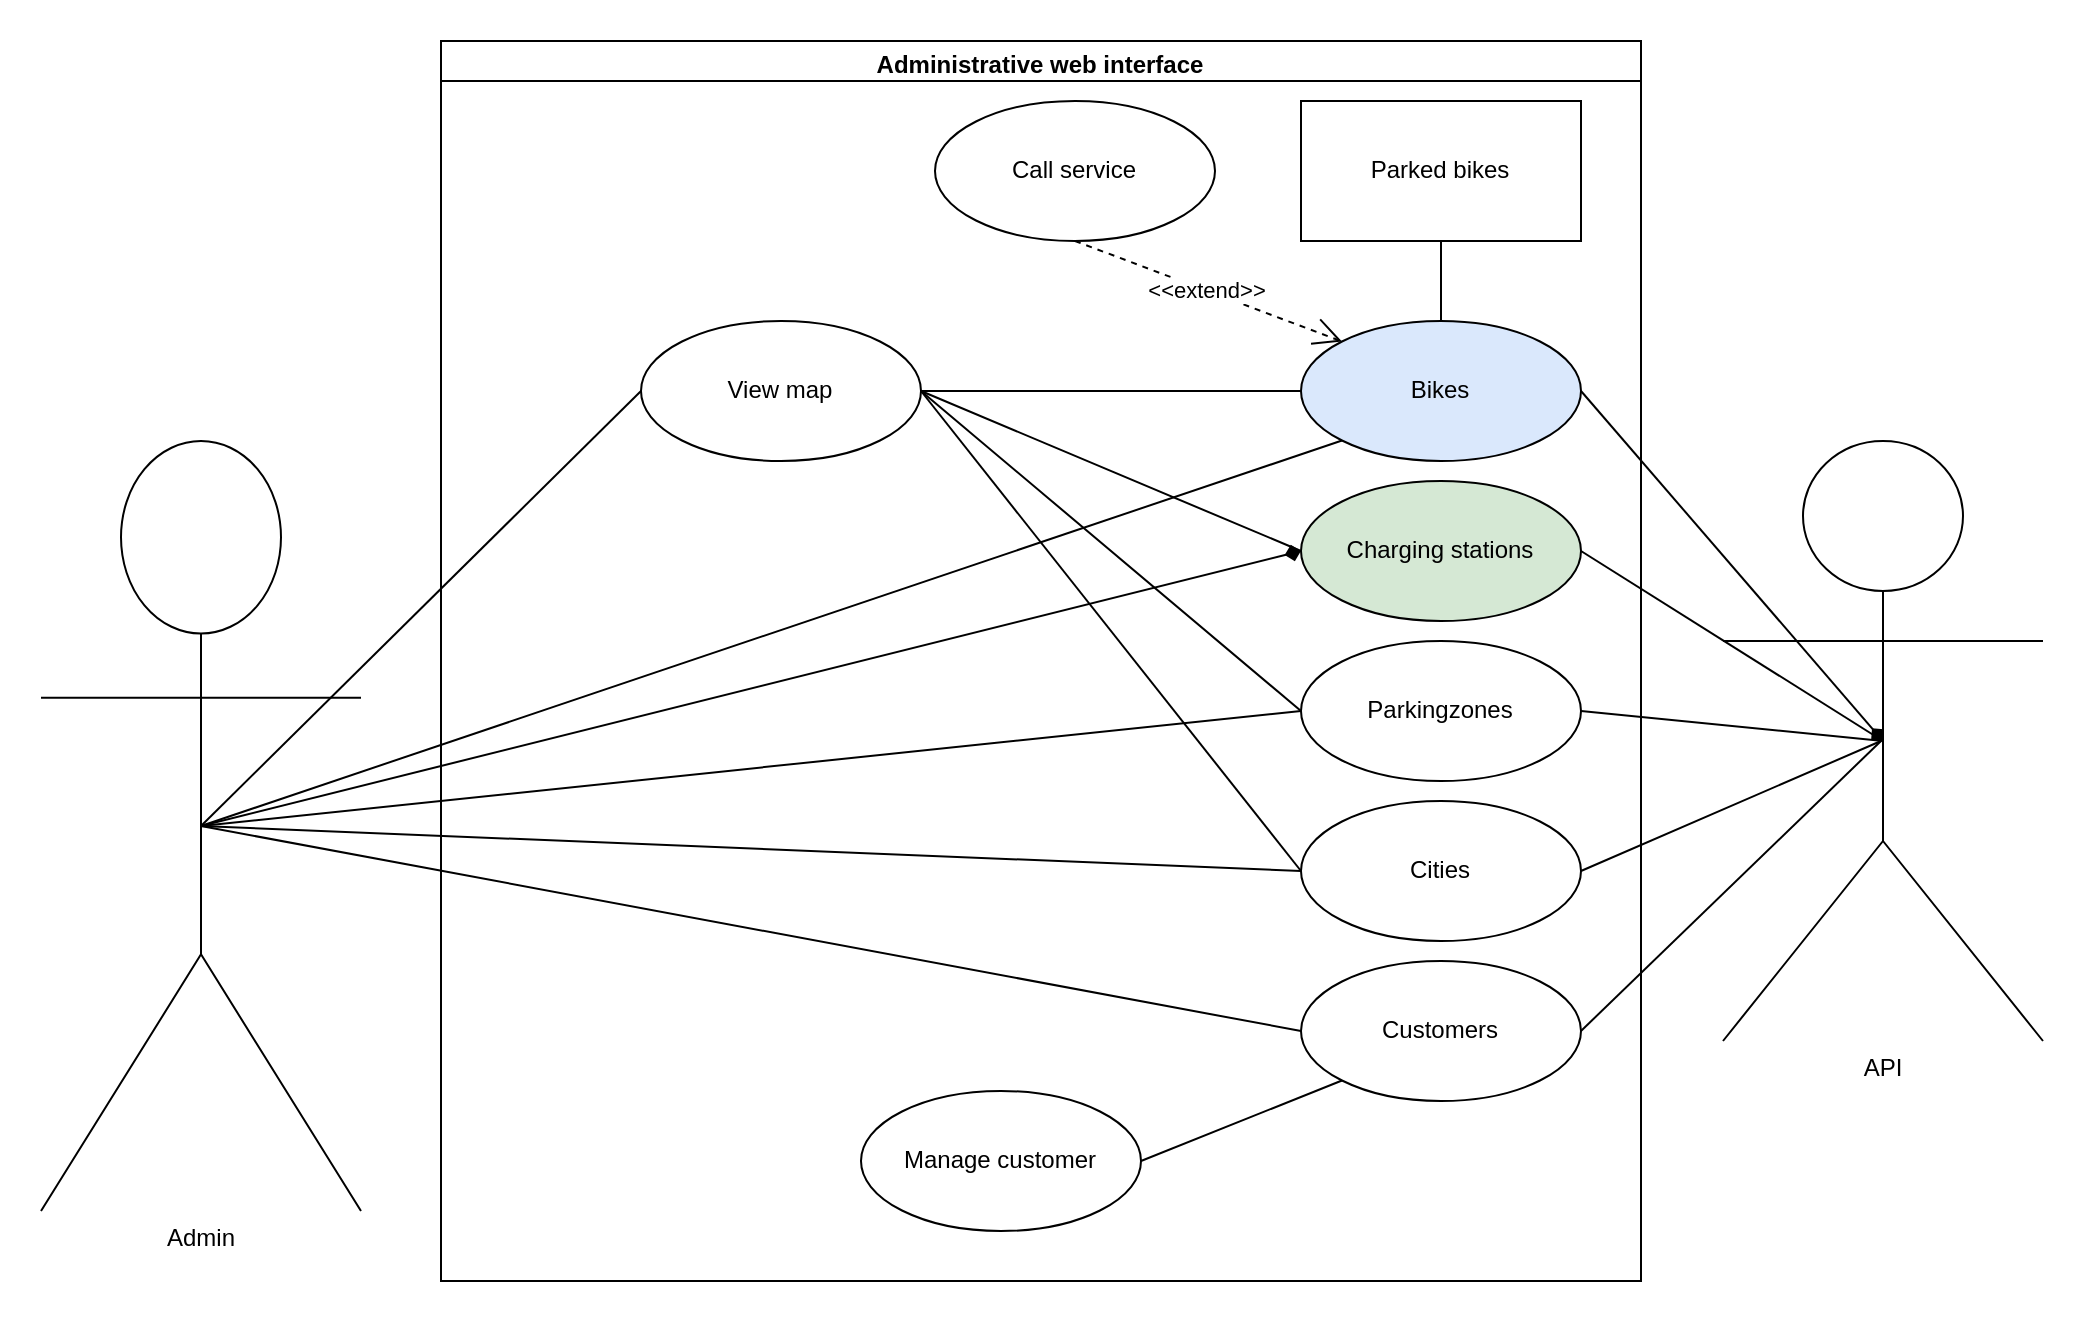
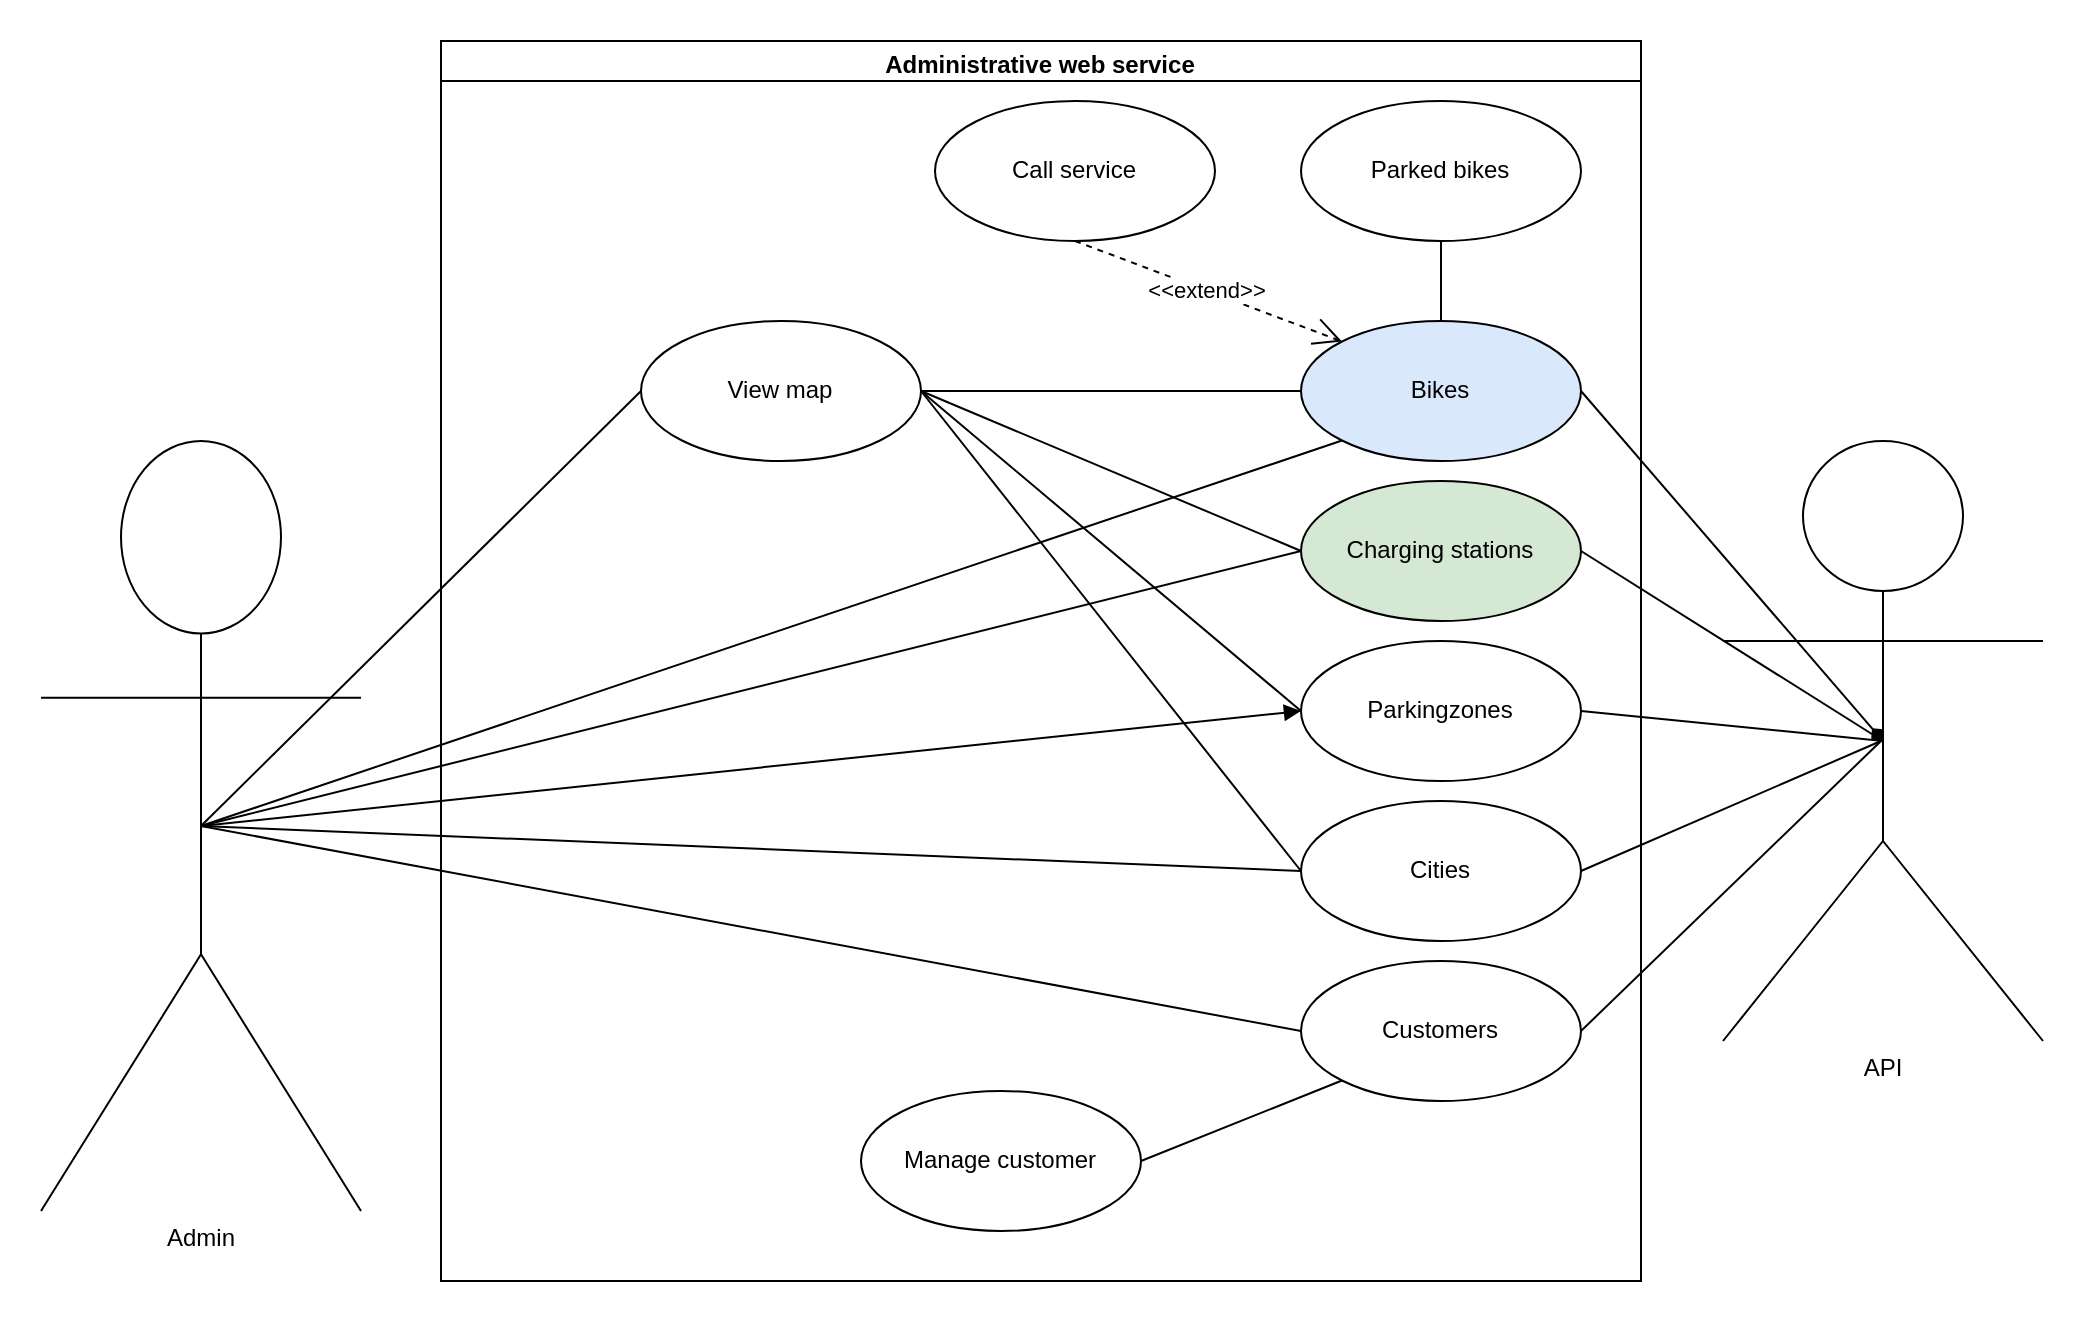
node "Administrative web interface": label "Administrative web interface" -> "Administrative web service"
node "Parked bikes": shape rectangle -> ellipse
edge "Admin" -> "Charging stations": arrowhead diamond -> none
edge "Parkingzones" -- "Admin": arrowhead none -> block
